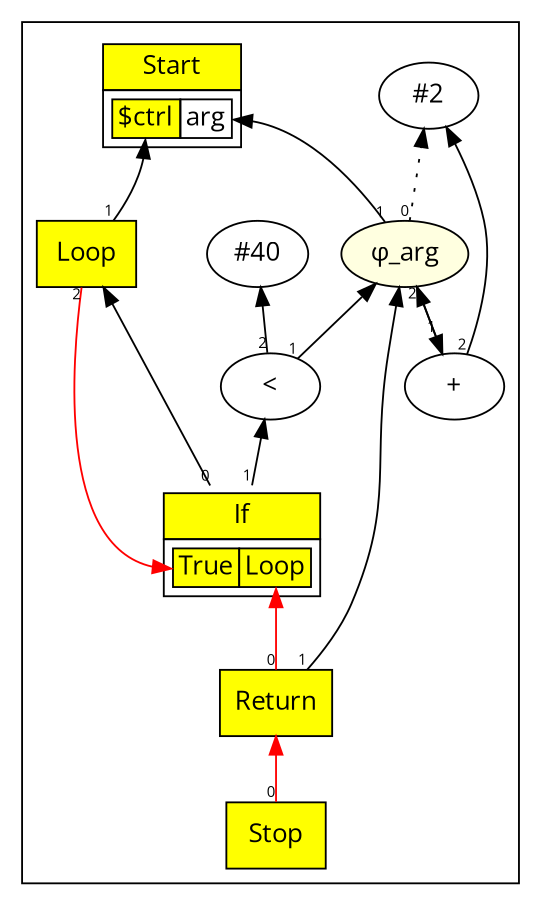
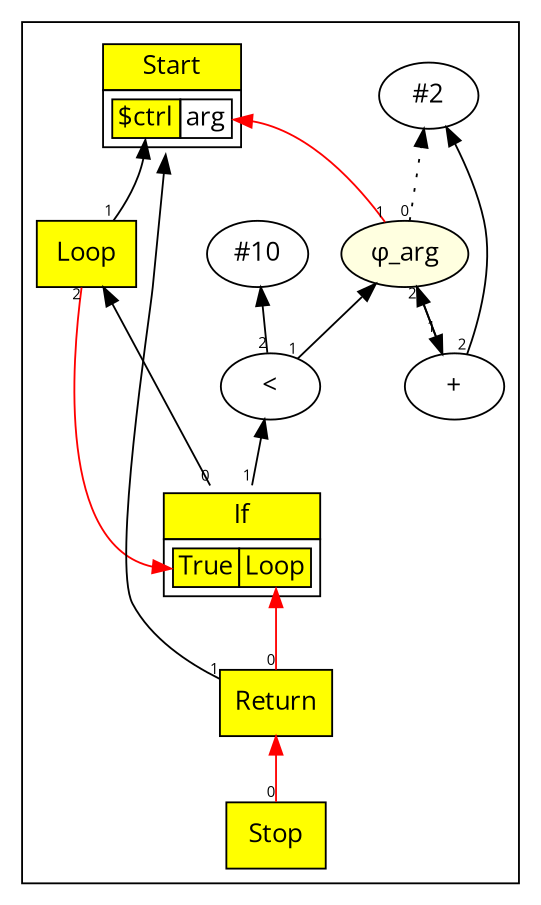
edge "φ_arg" -> "Start": color black -> red
node "#40": label "#40" -> "#10"
edge "Return" -> "φ_arg": now "Return" -> "Start"
